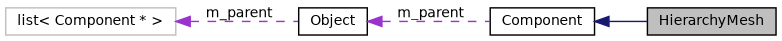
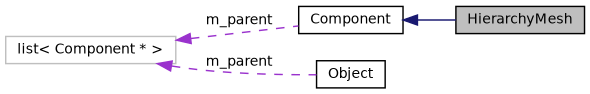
edge "Component" -> "Object": now "Component" -> "list< Component * >"
